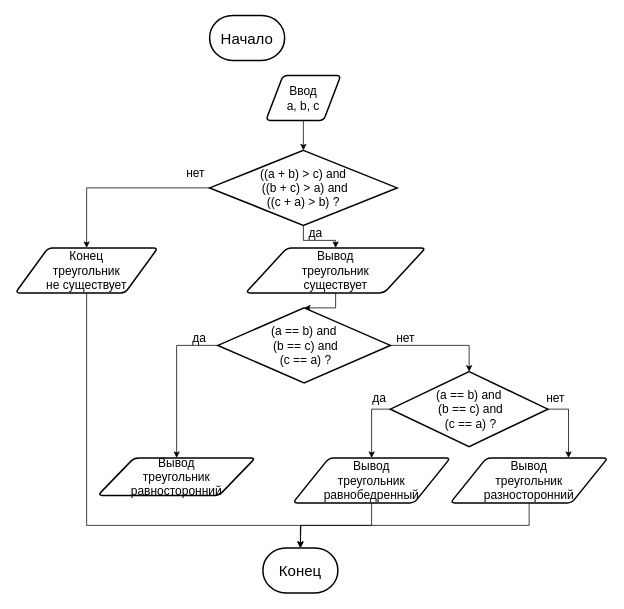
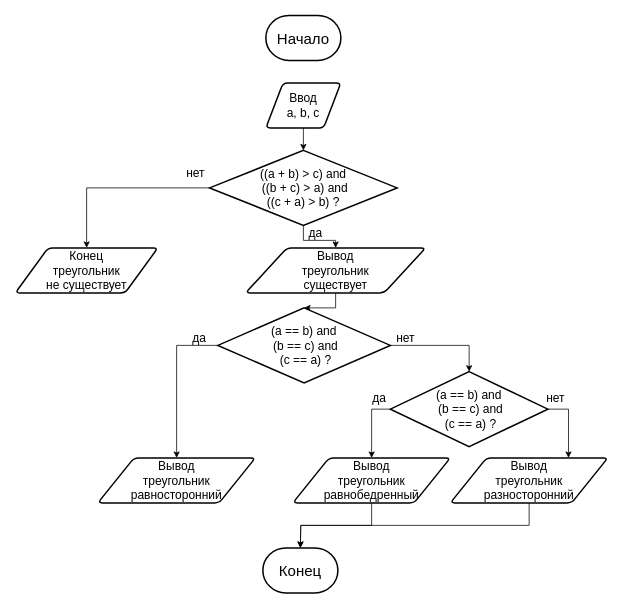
node "Начало": moved (247, 38) -> (303, 38)
node "Ввод a, b, c": moved (303, 98) -> (303, 105)
node "Вывод треугольник равносторонний": size 158x38 -> 158x45
edge "Конец треугольник не существует" -> "Конец": removed
